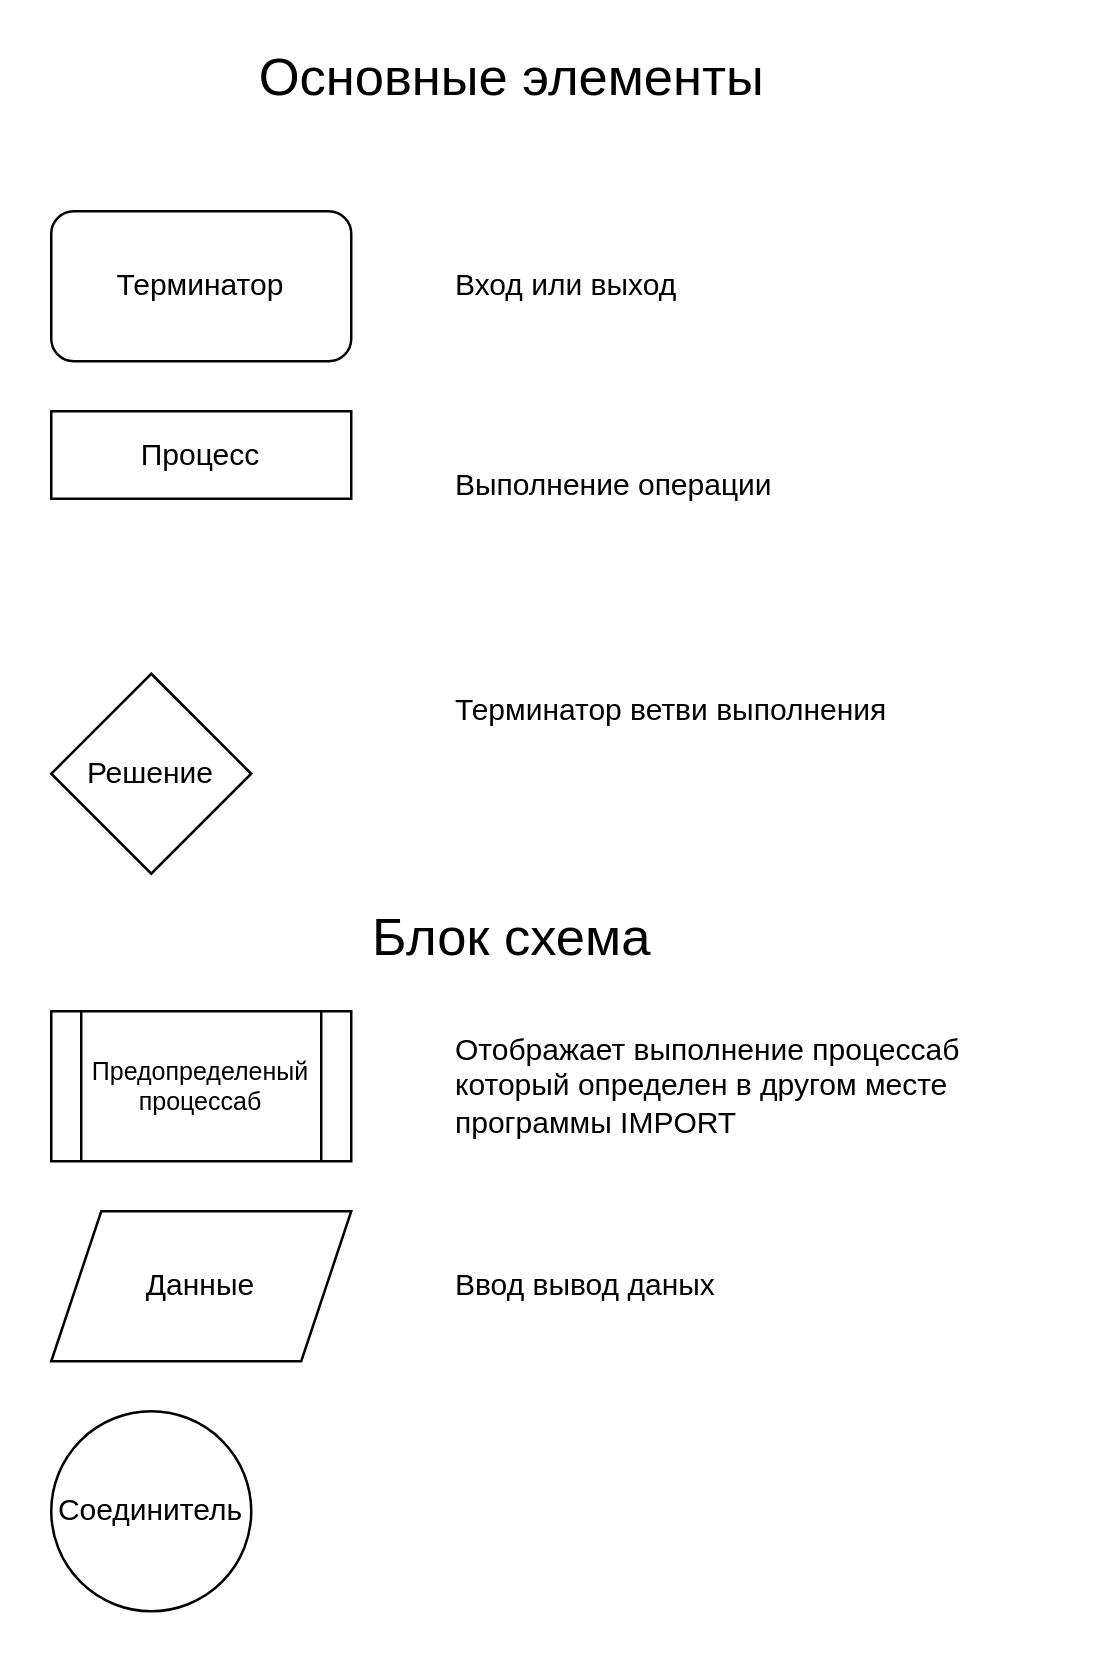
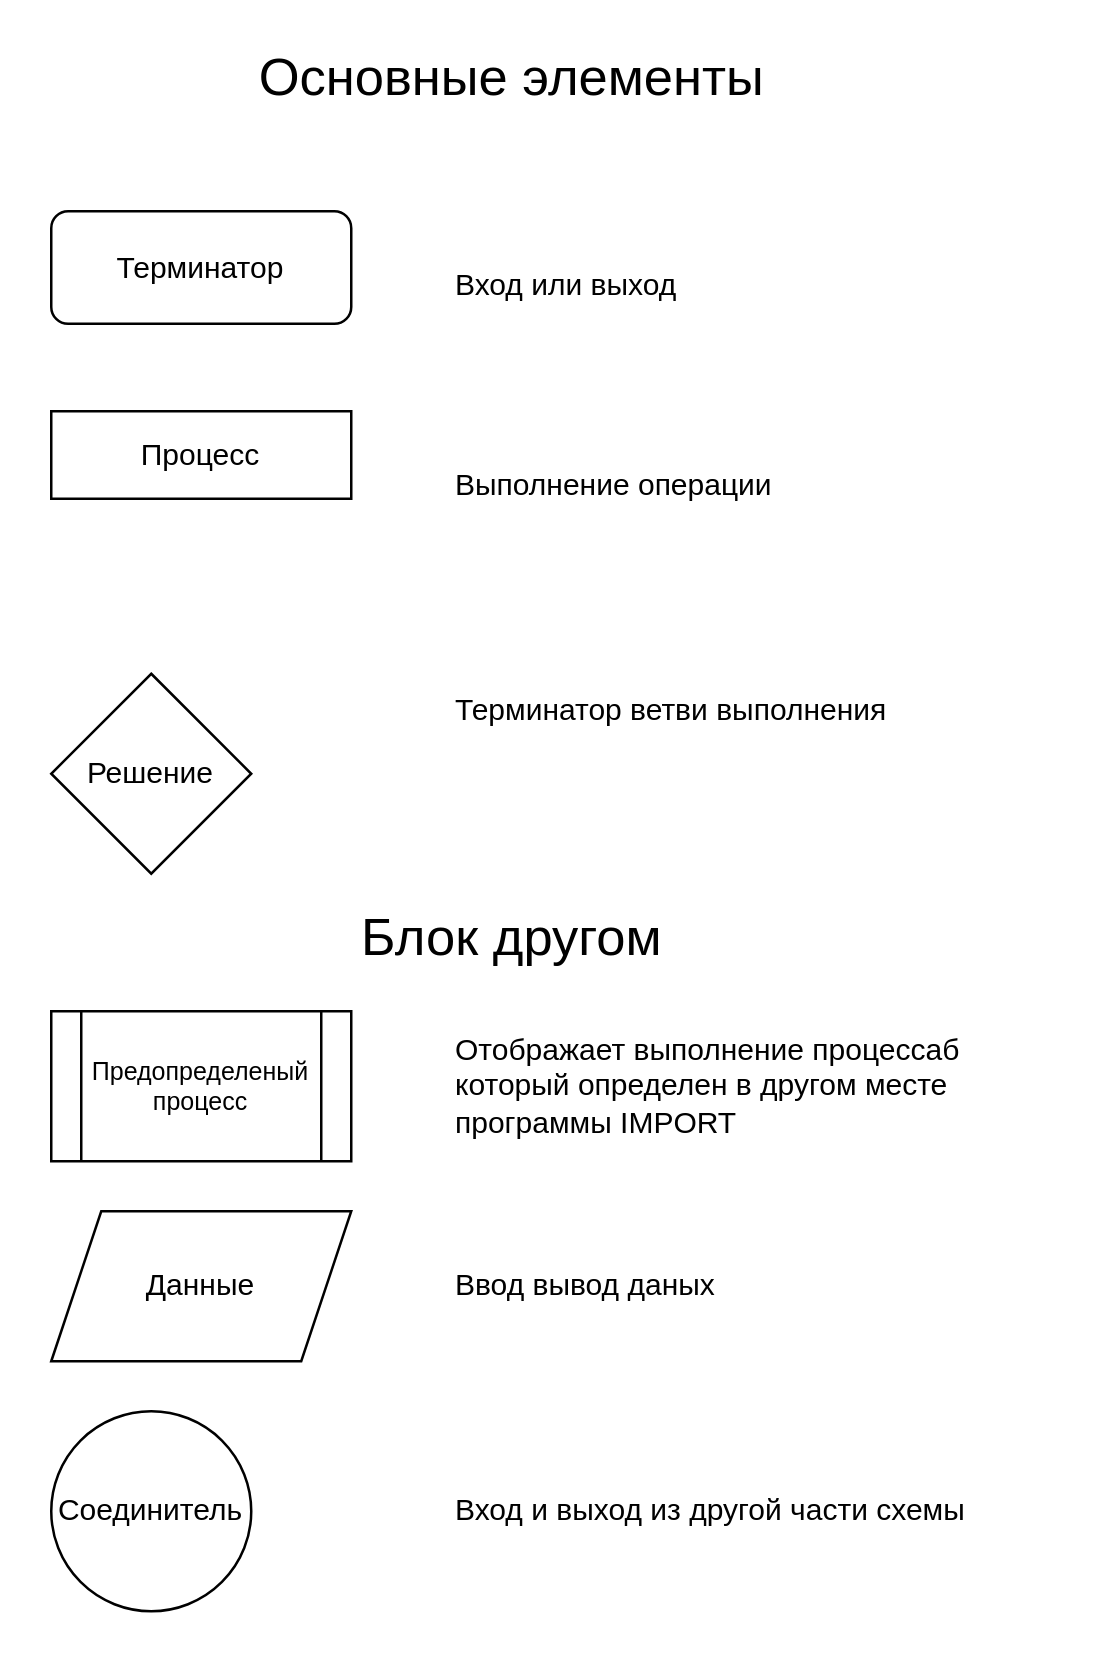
node "Терминатор": size 300x150 -> 300x113
node "Блок схема": label "Блок схема" -> "Блок другом"
node "Предопределеный процессаб": label "Предопределеный процессаб" -> "Предопределеный процесс"
node "Вход и выход из другой части схемы": added
